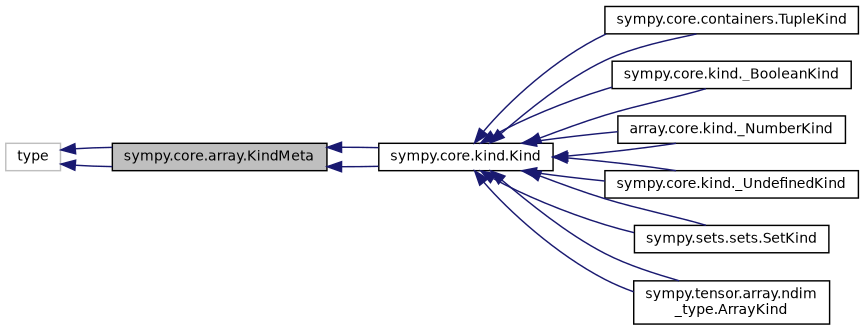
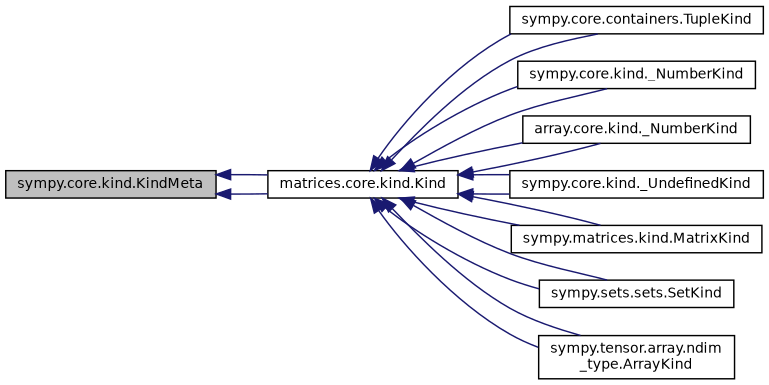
node "sympy.core.kind._BooleanKind": label "sympy.core.kind._BooleanKind" -> "sympy.core.kind._NumberKind"
node "type": removed
node "sympy.core.array.KindMeta": label "sympy.core.array.KindMeta" -> "sympy.core.kind.KindMeta"
node "sympy.core.kind.Kind": label "sympy.core.kind.Kind" -> "matrices.core.kind.Kind"
node "sympy.matrices.kind.MatrixKind": added
